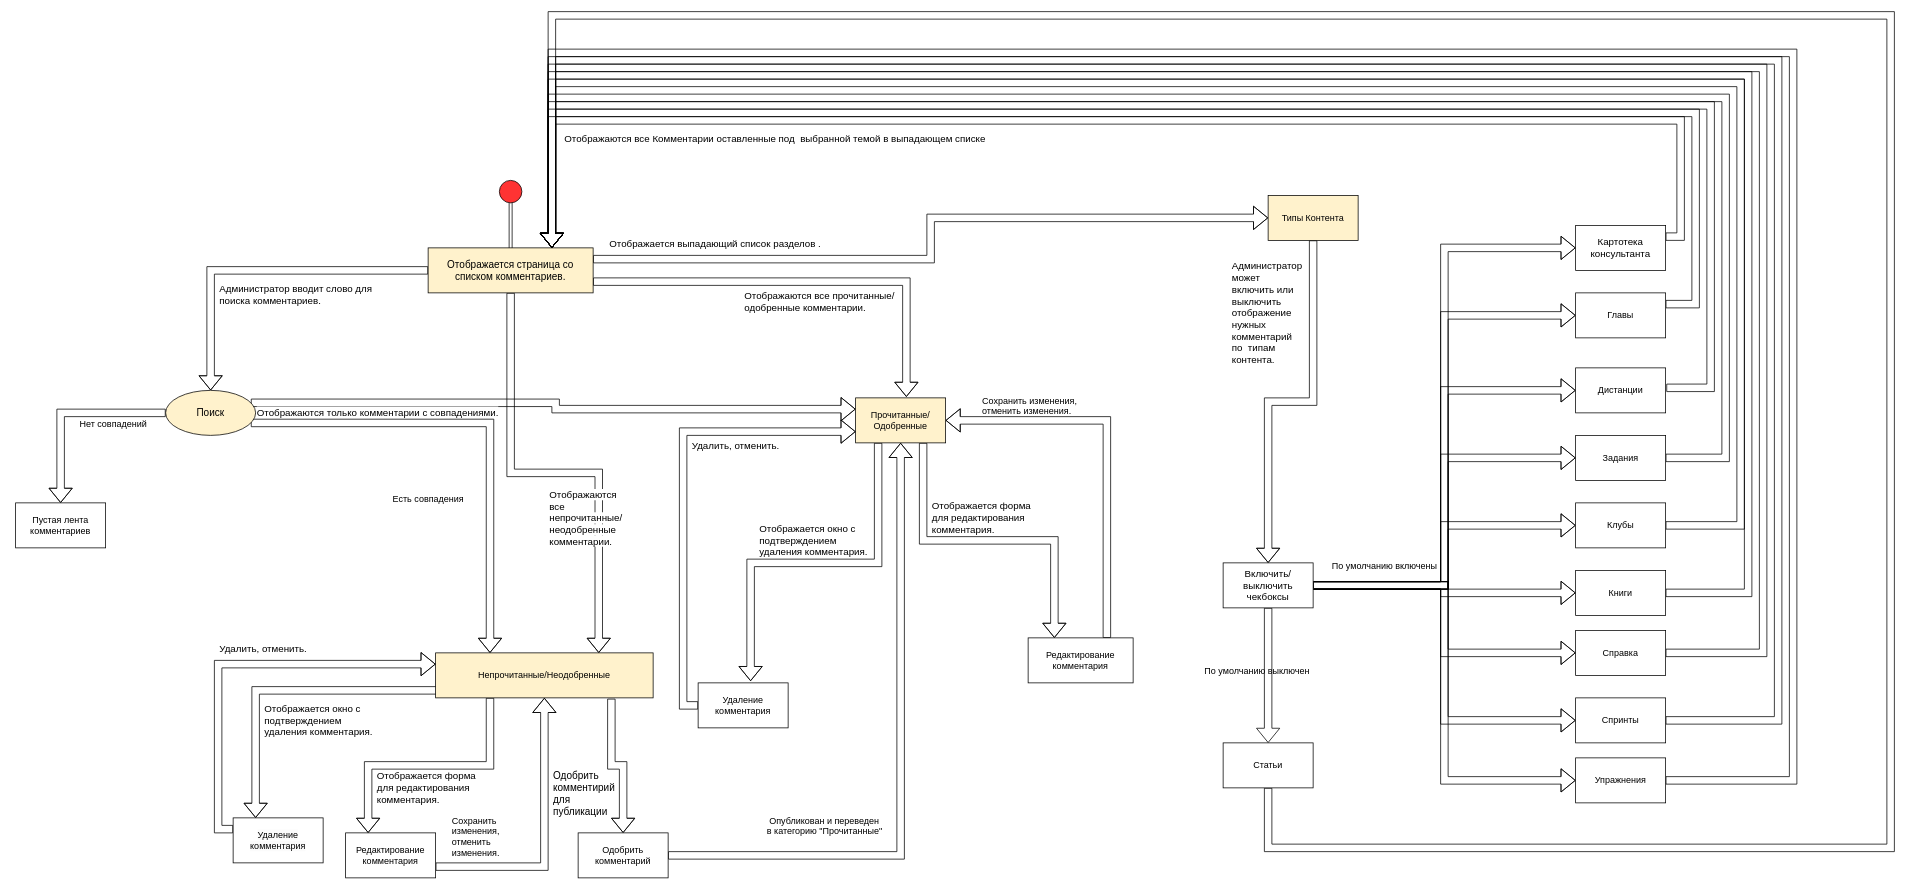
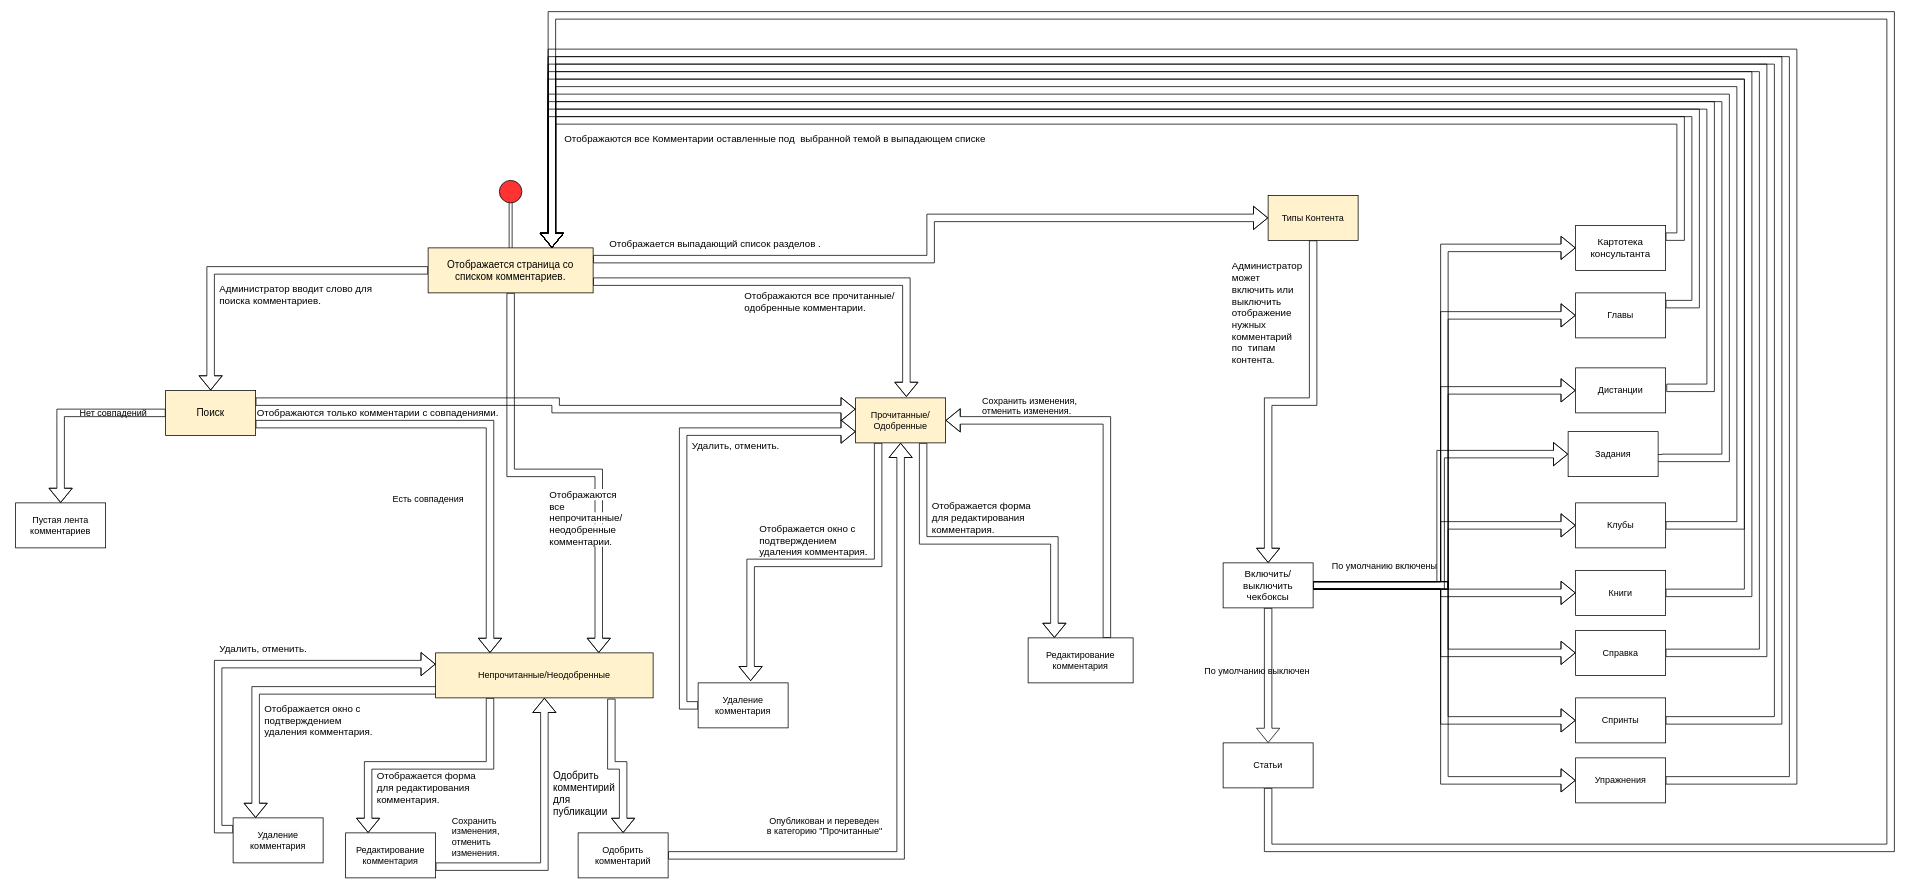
node "Поиск": shape ellipse -> rectangle
node "Нет совпадений": moved (113, 424) -> (113, 413)
node "Задания": moved (1620, 458) -> (1613, 454)
